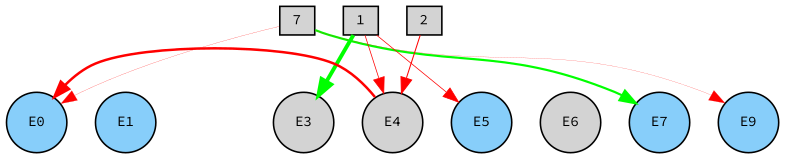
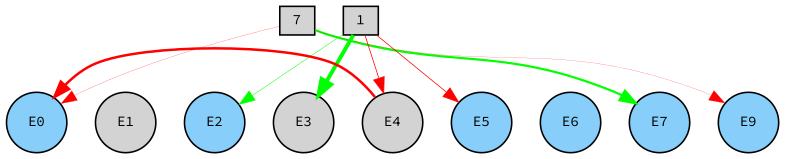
node "2": removed
node "E1": fillcolor lightskyblue -> lightgray
node "E2": added
node "E6": fillcolor lightgray -> lightskyblue
